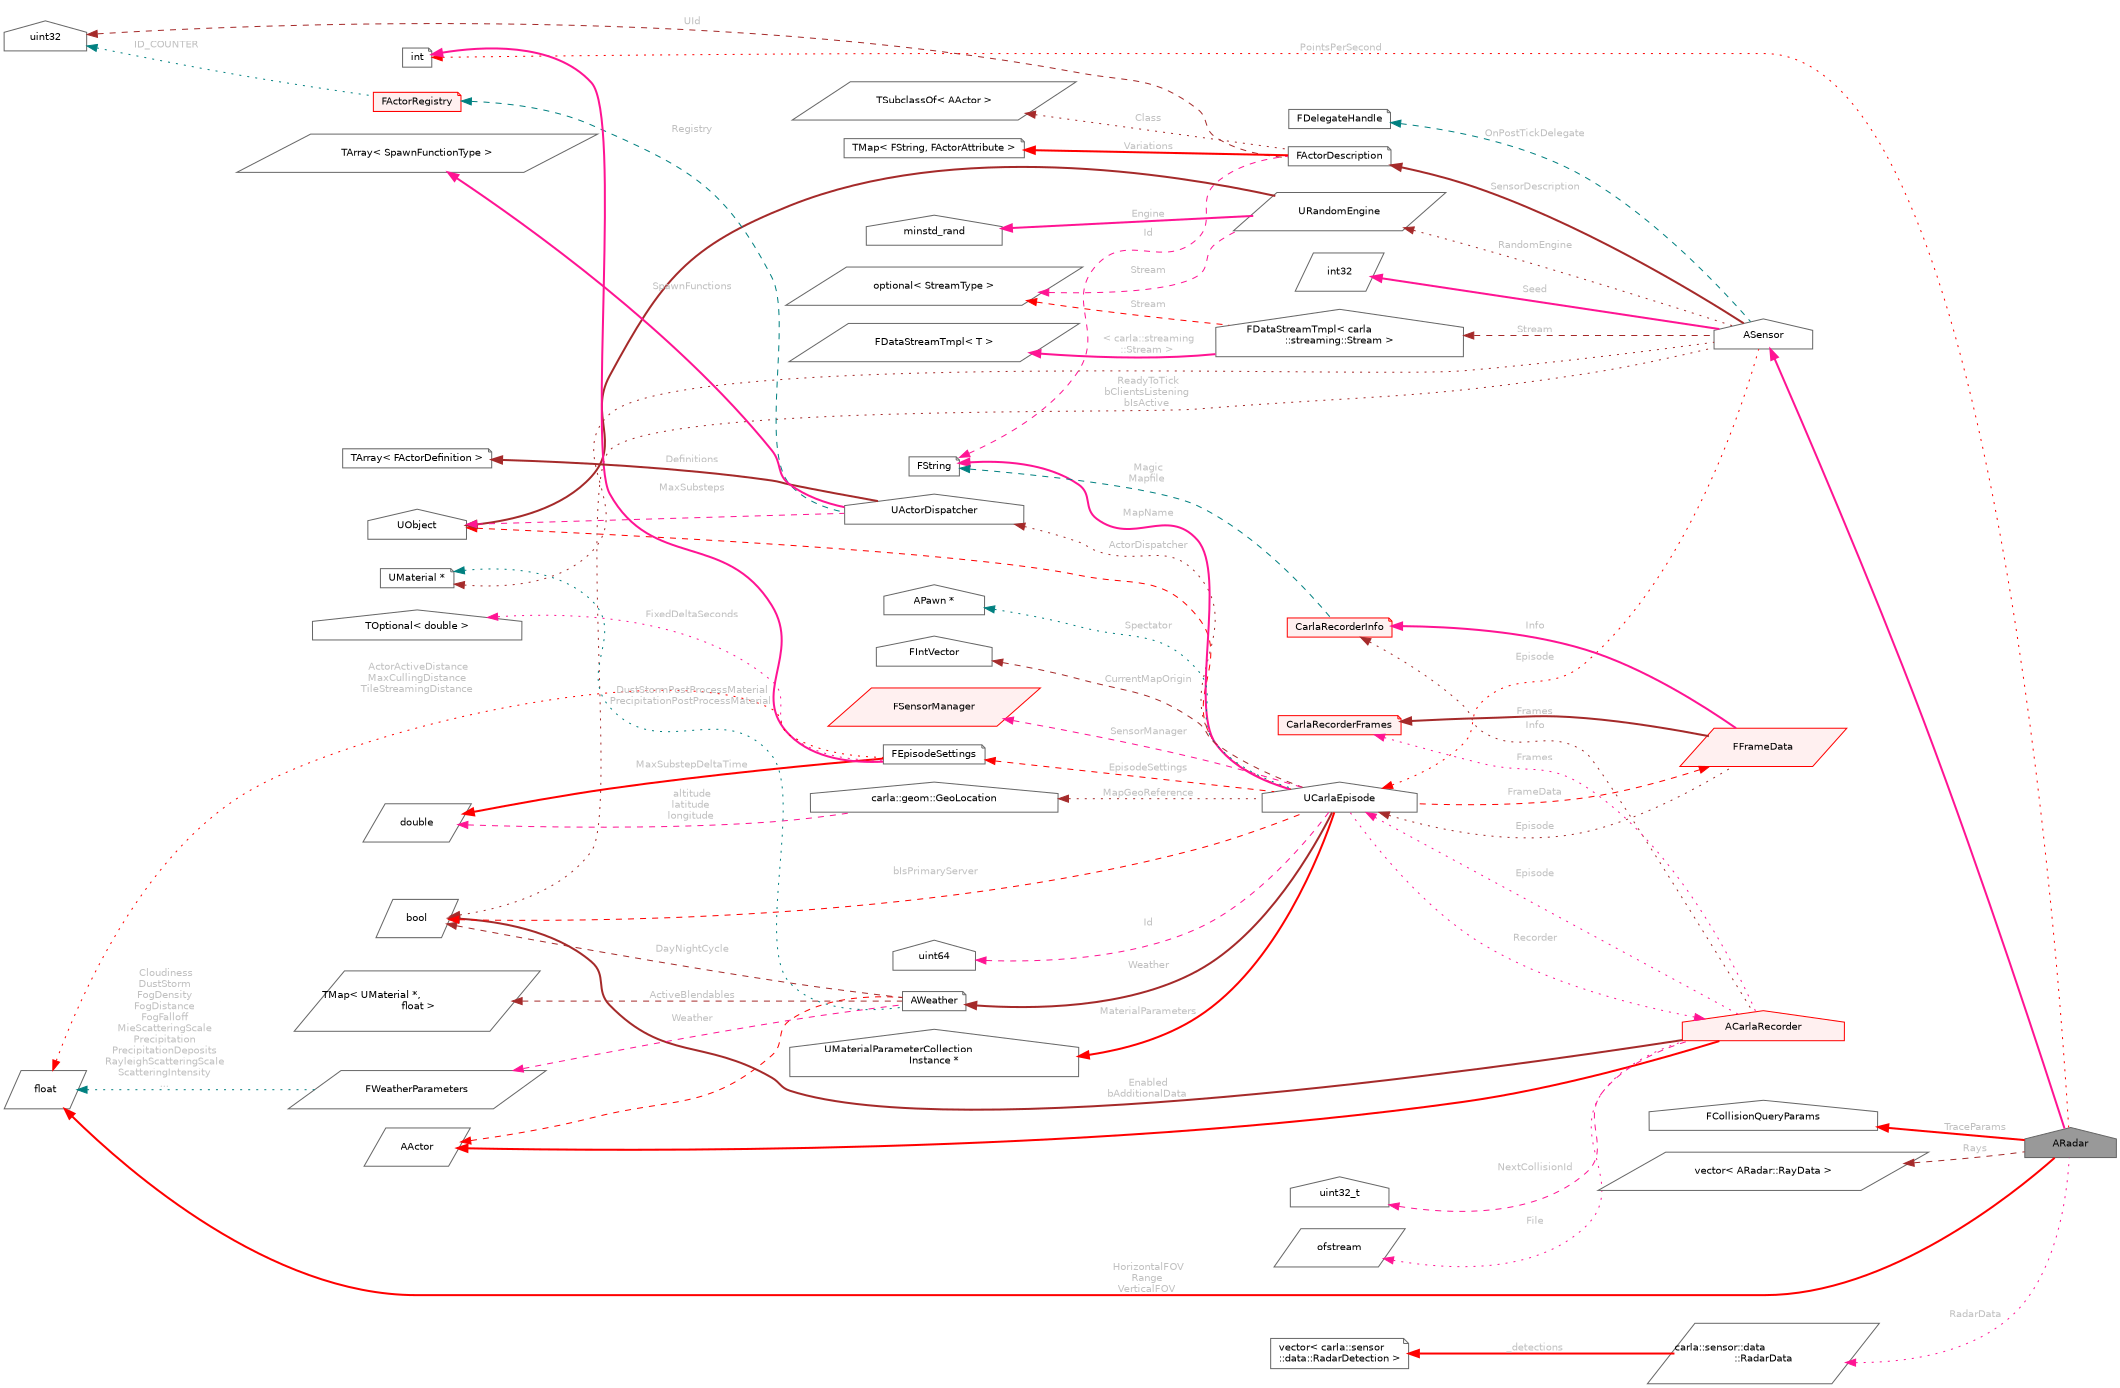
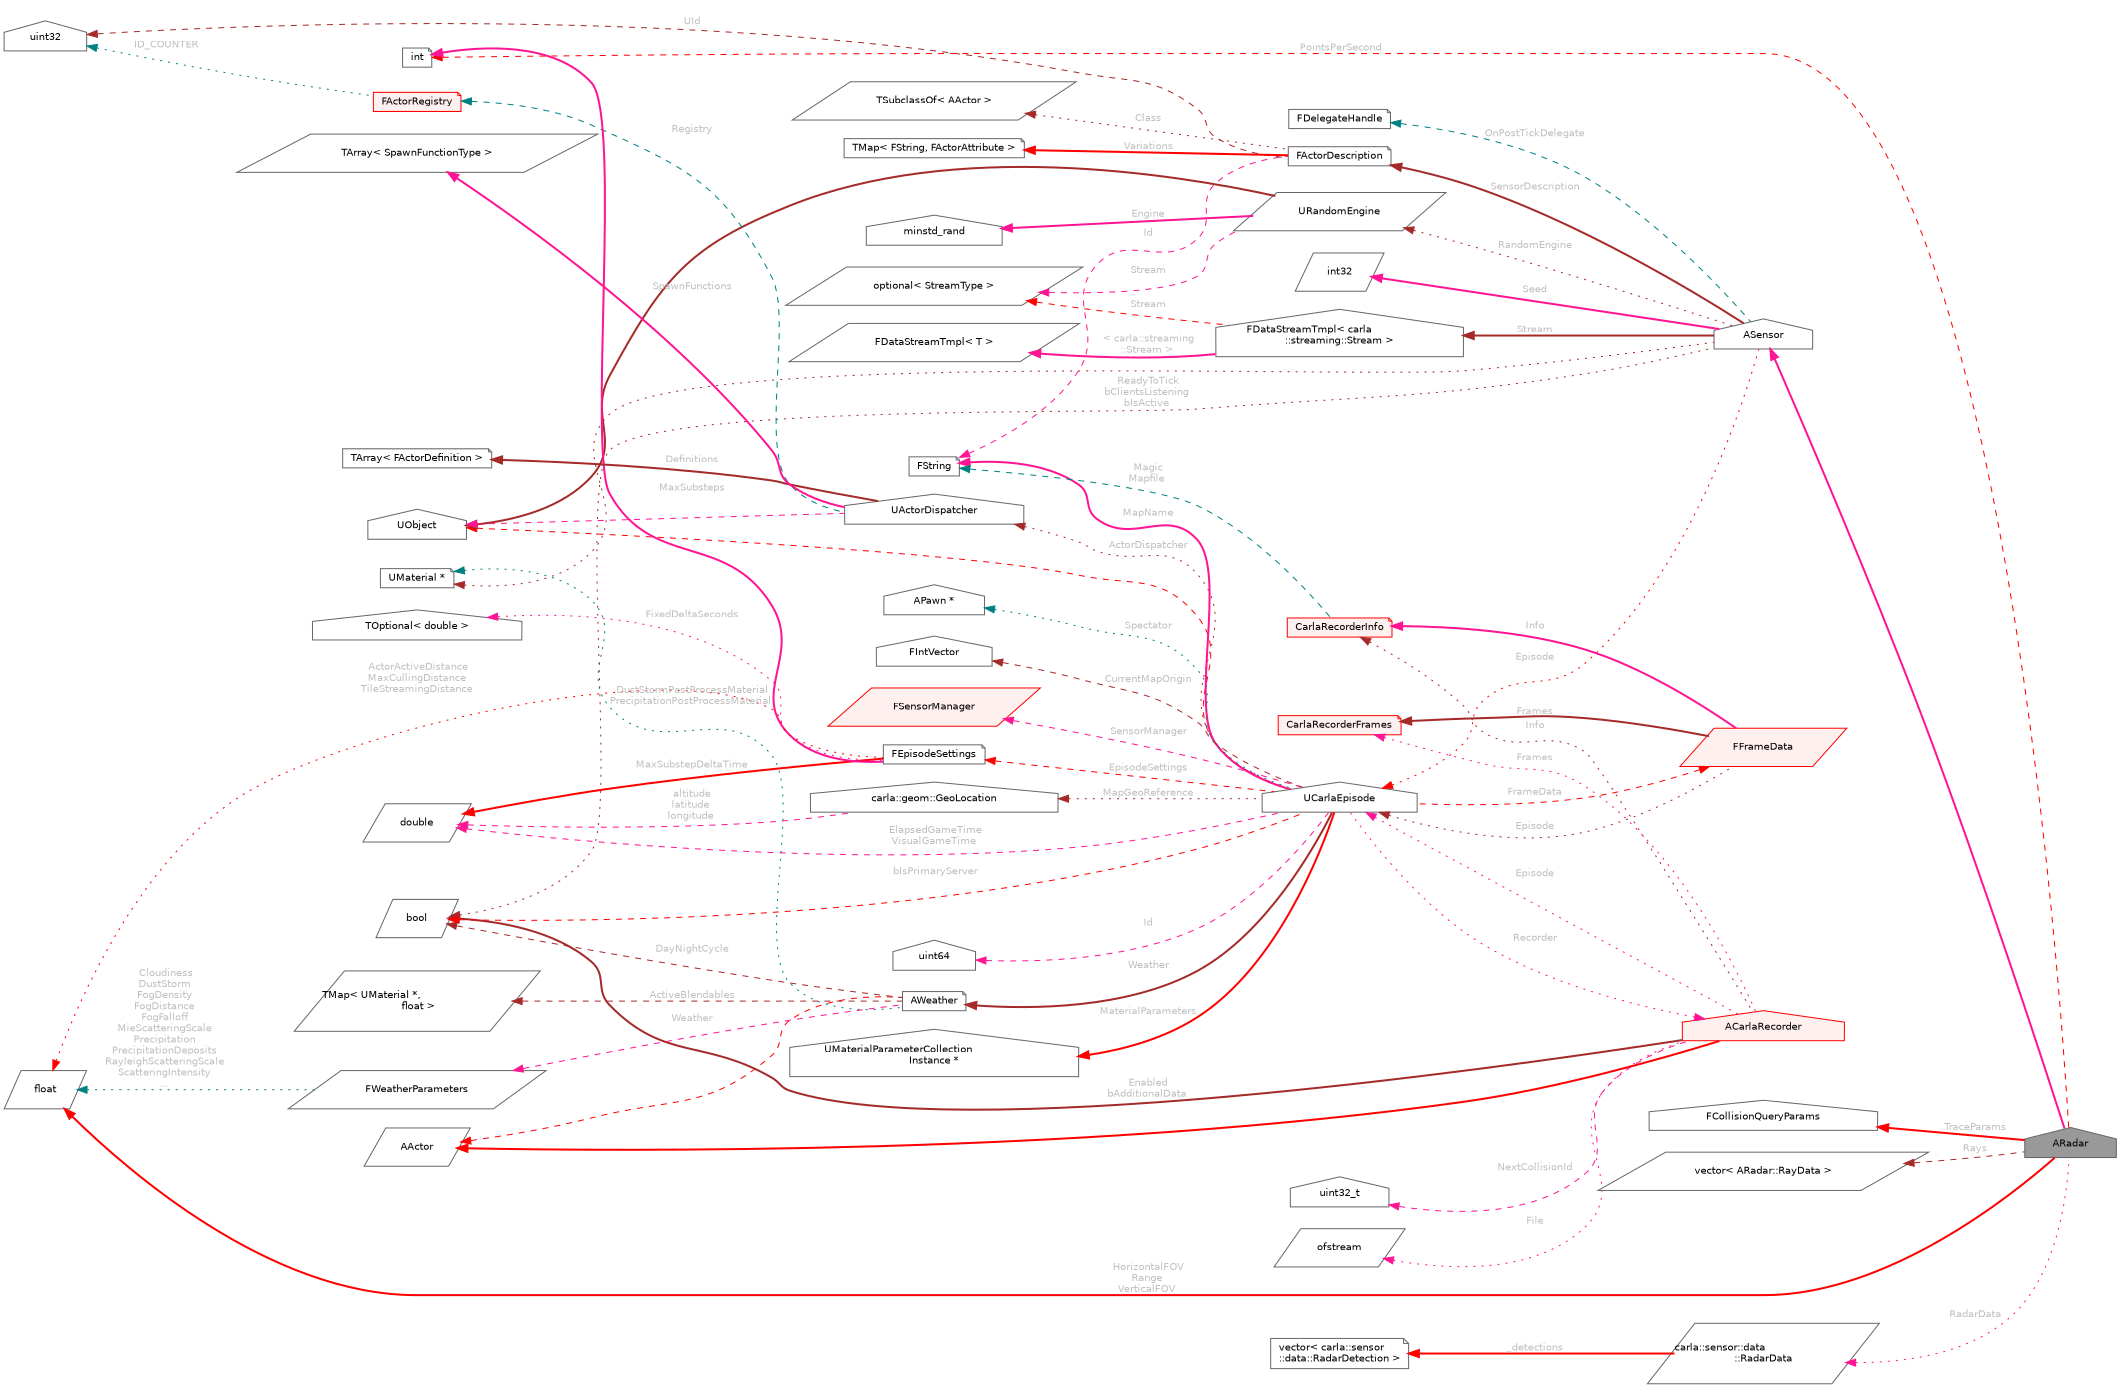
edge "ARadar" -> "int": style dotted -> dashed
edge "ASensor" -> "FDataStreamTmpl< carla ::streaming::Stream >": style dashed -> bold
edge "UCarlaEpisode" -> "double": added, label "ElapsedGameTime VisualGameTime"
